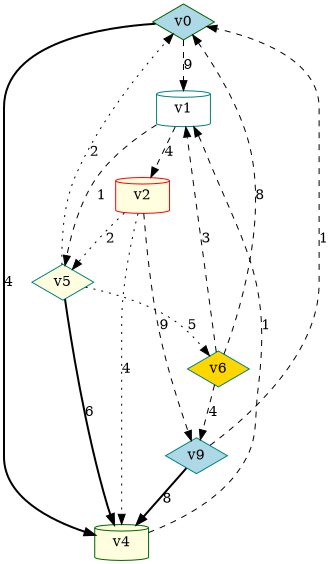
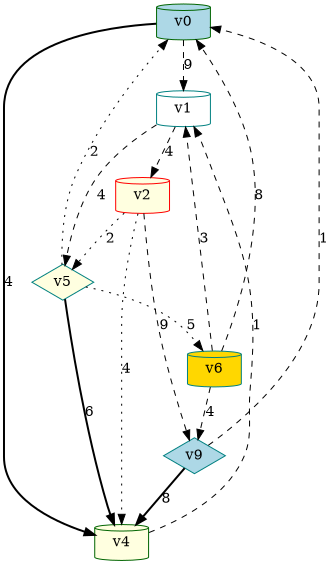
node "v0": shape diamond -> cylinder
edge "v1" -> "v5": label "1" -> "4"
node "v6": shape diamond -> cylinder
